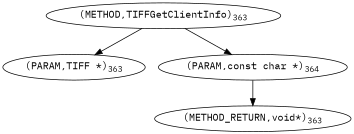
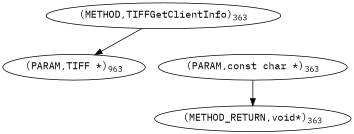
edge "(METHOD,TIFFGetClientInfo)" -> "(PARAM,const char *)": removed
node "(PARAM,TIFF *)": text "363" -> "963"
node "(PARAM,const char *)": text "364" -> "363"
